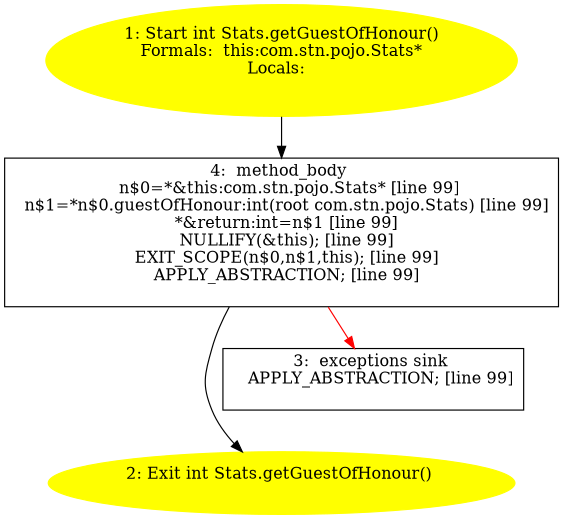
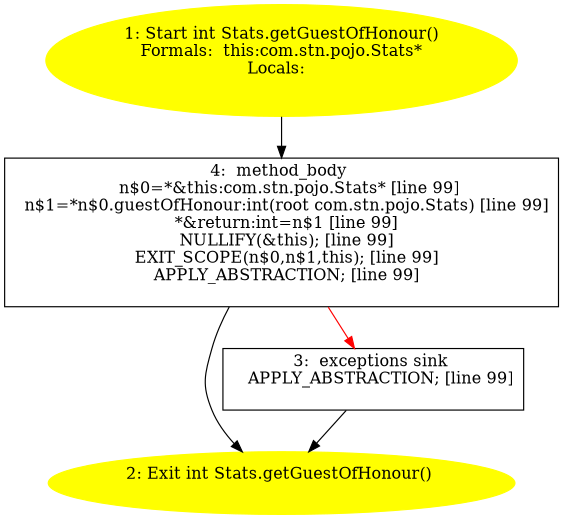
edge "3:  exceptions sink APPLY_ABSTRACTION; [line 99]" -> "2: Exit int Stats.getGuestOfHonour()": added
